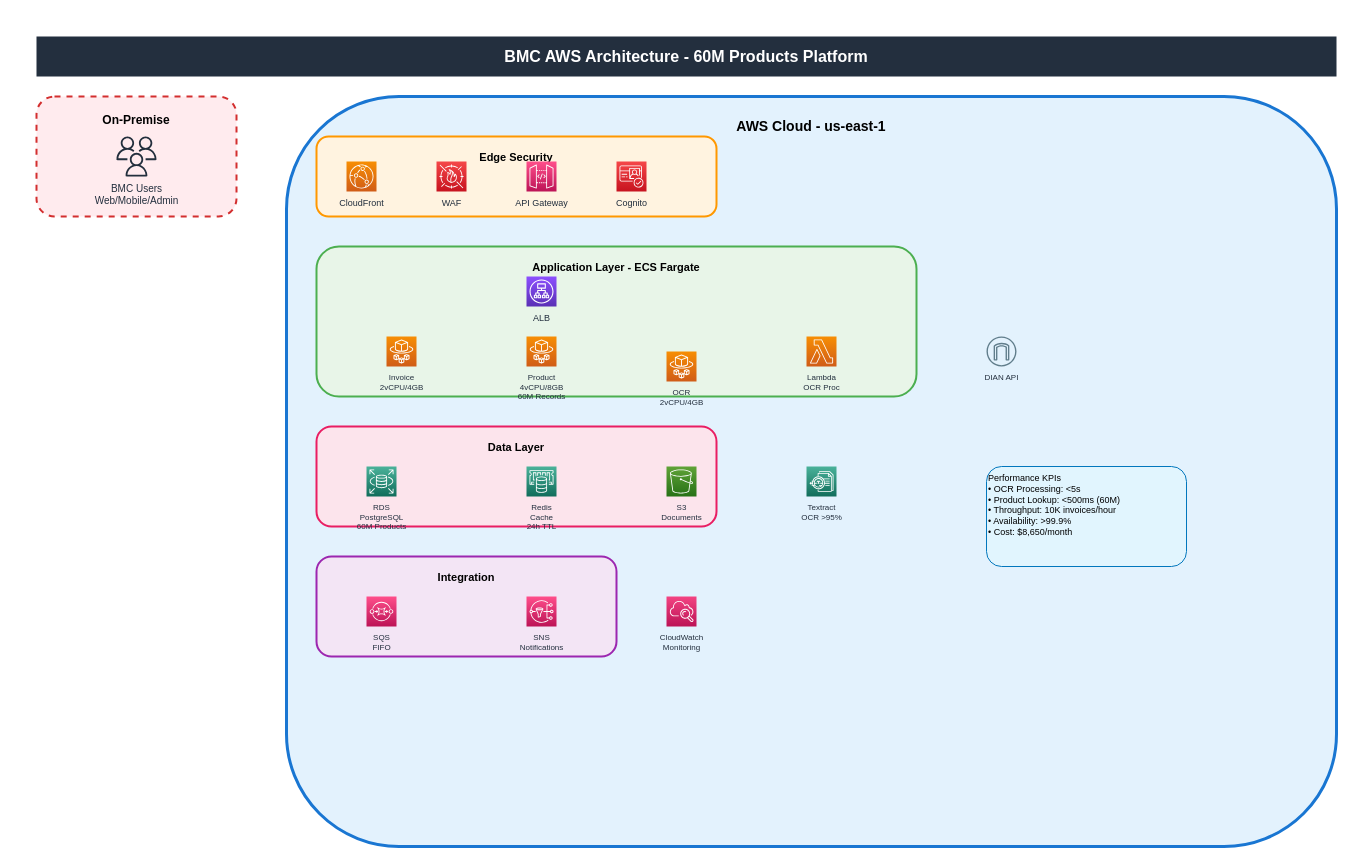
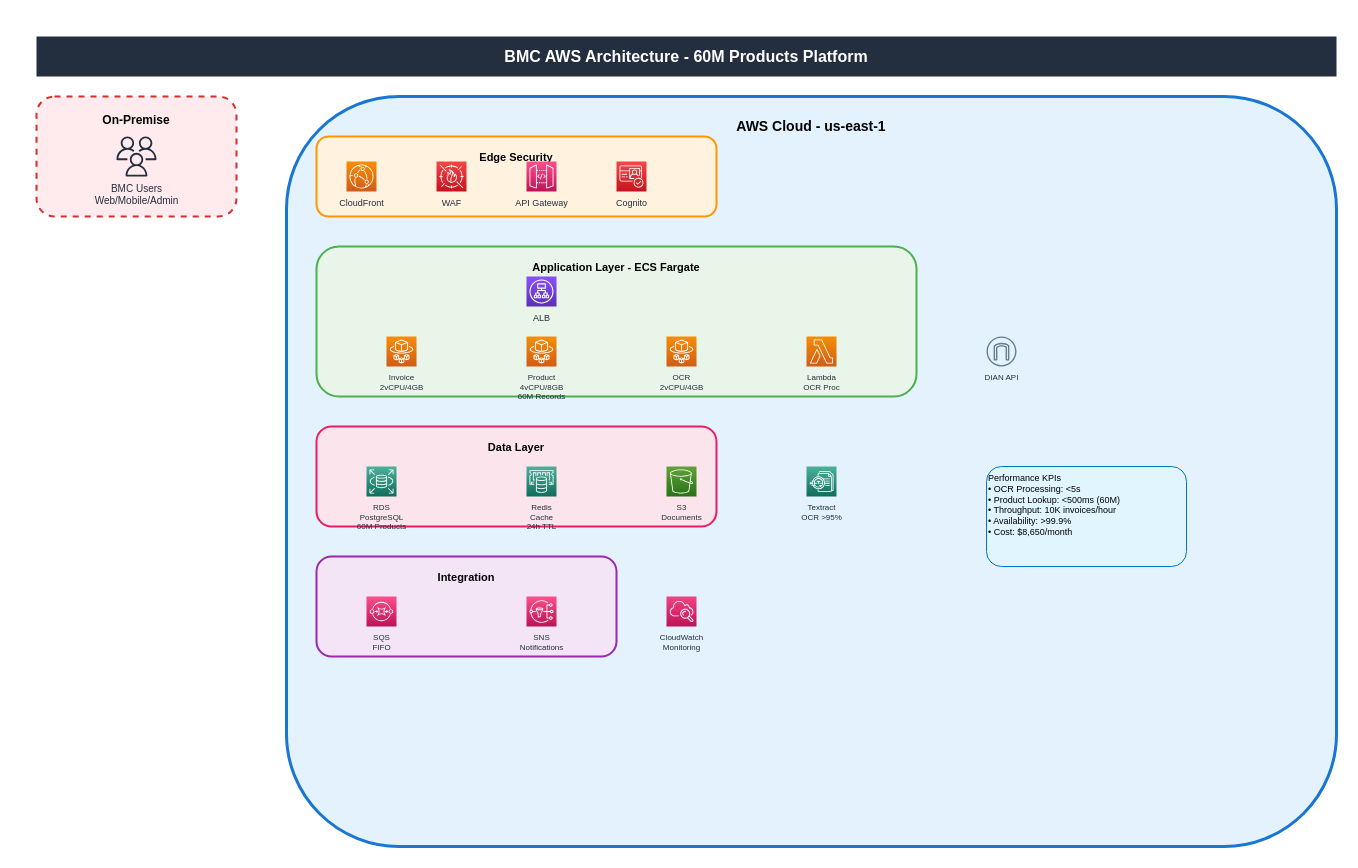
node "OCR 2vCPU/4GB": moved (682, 367) -> (682, 352)
